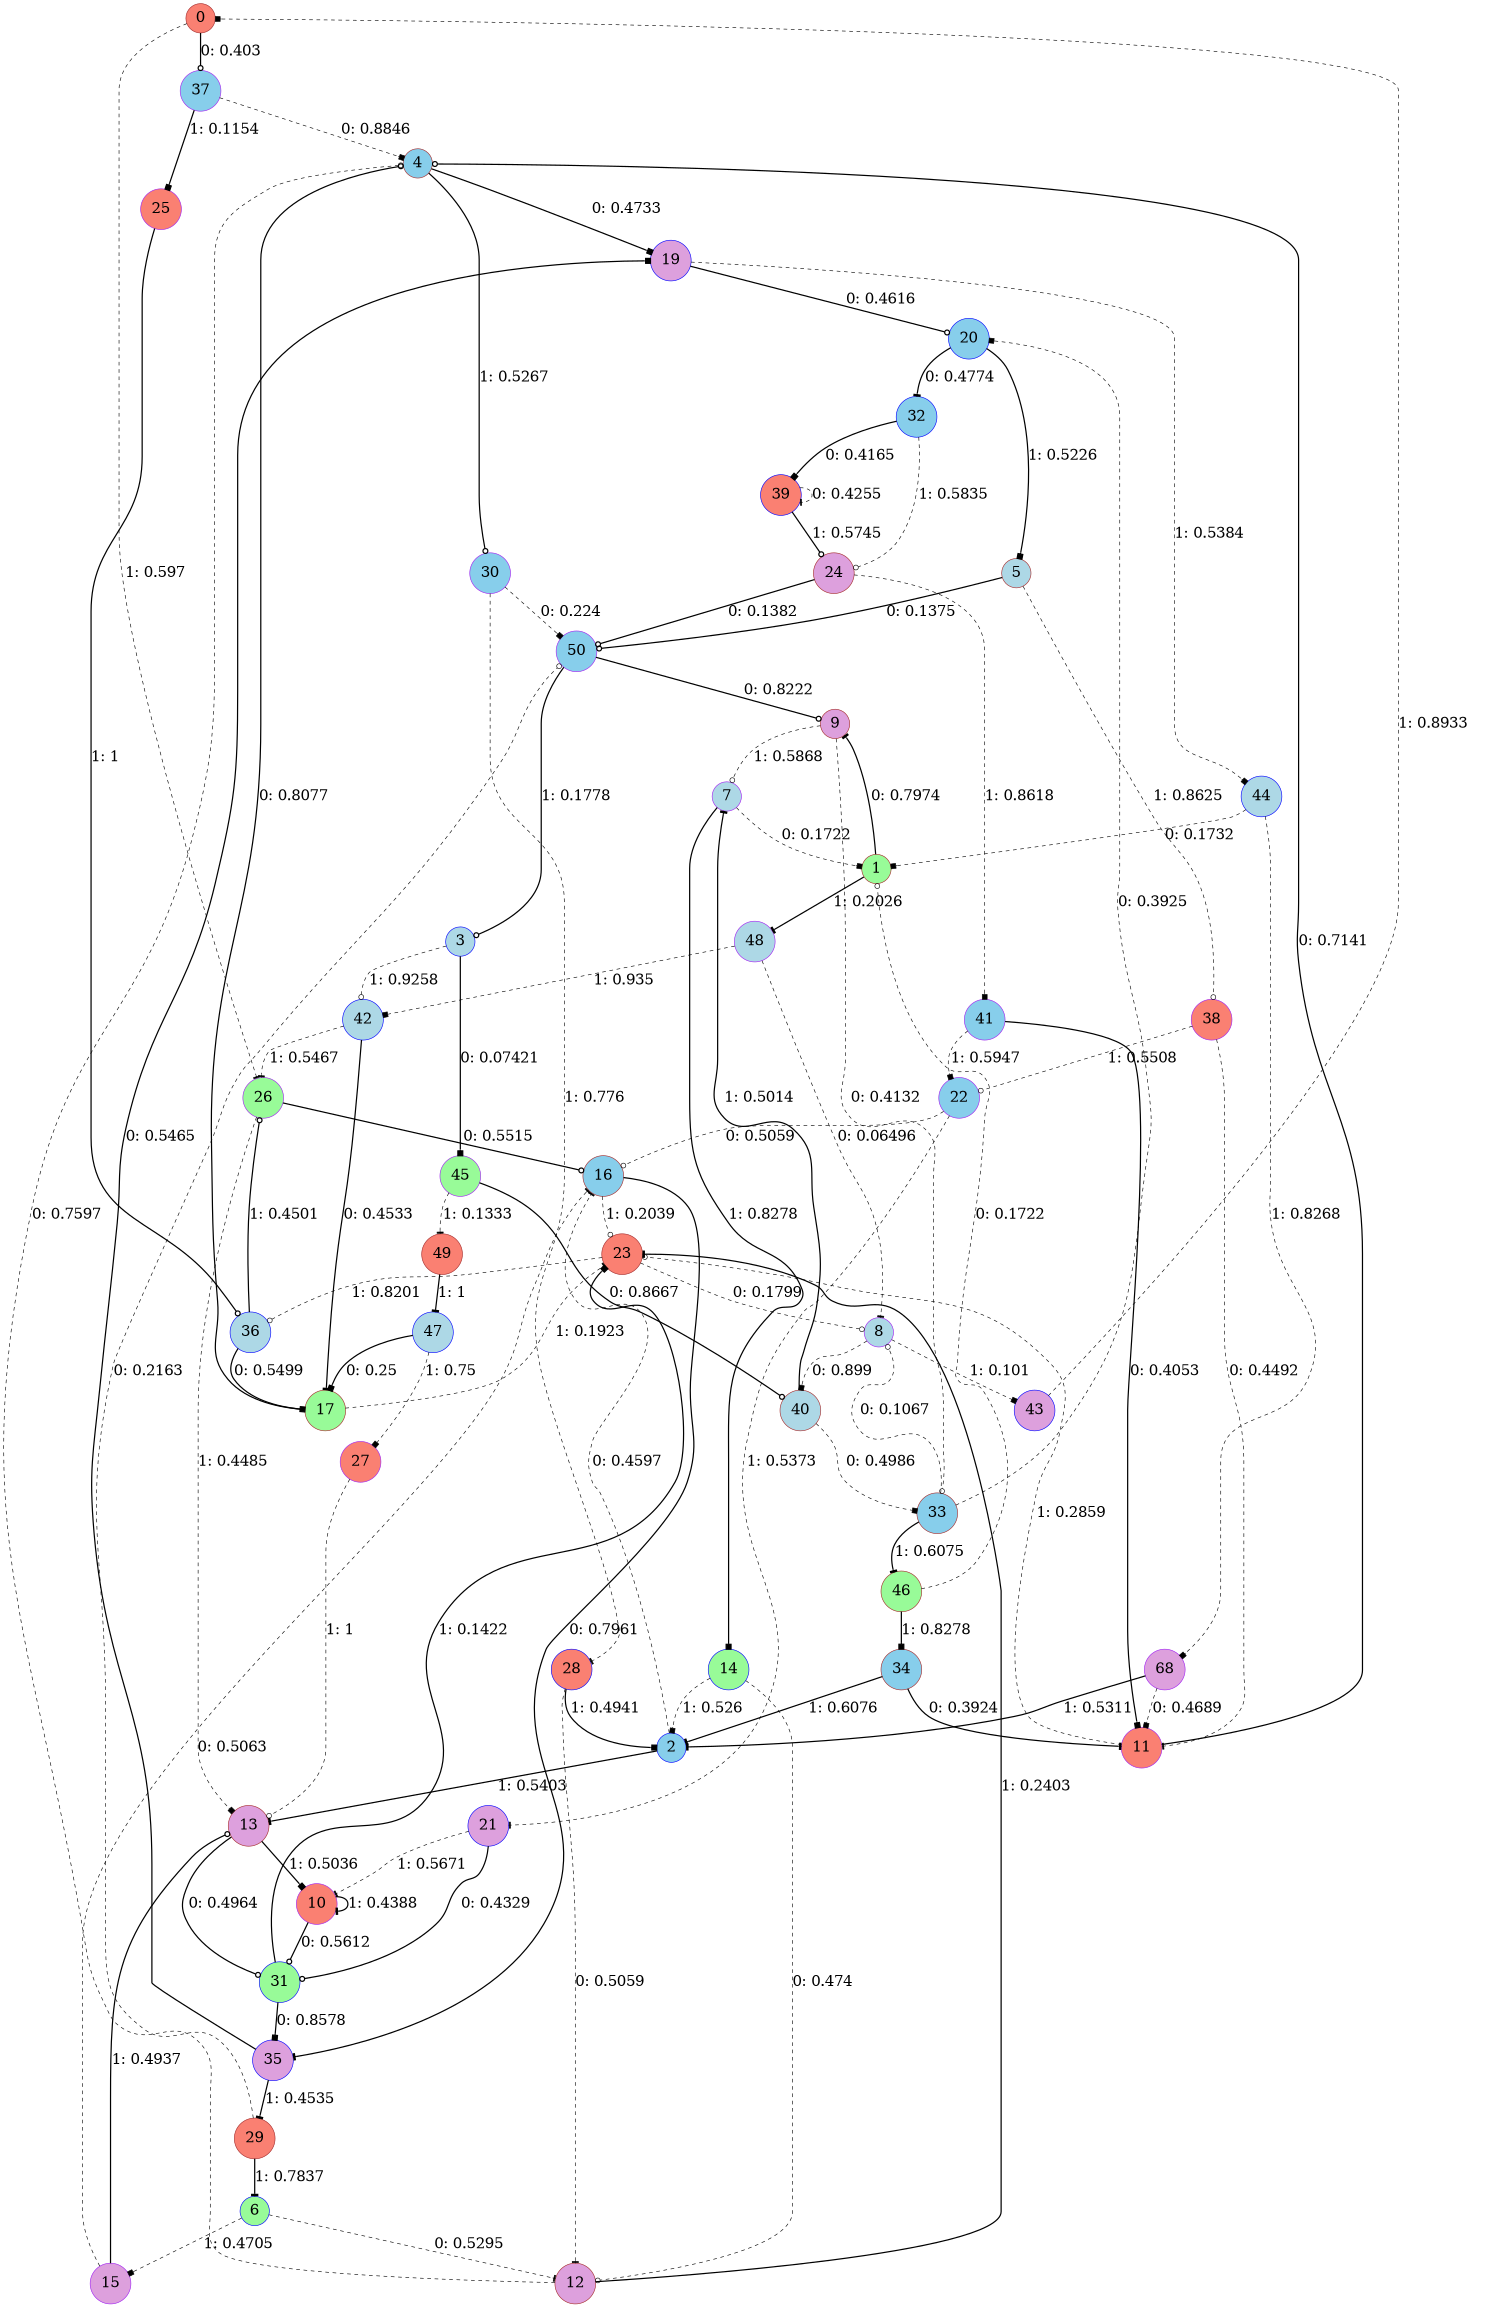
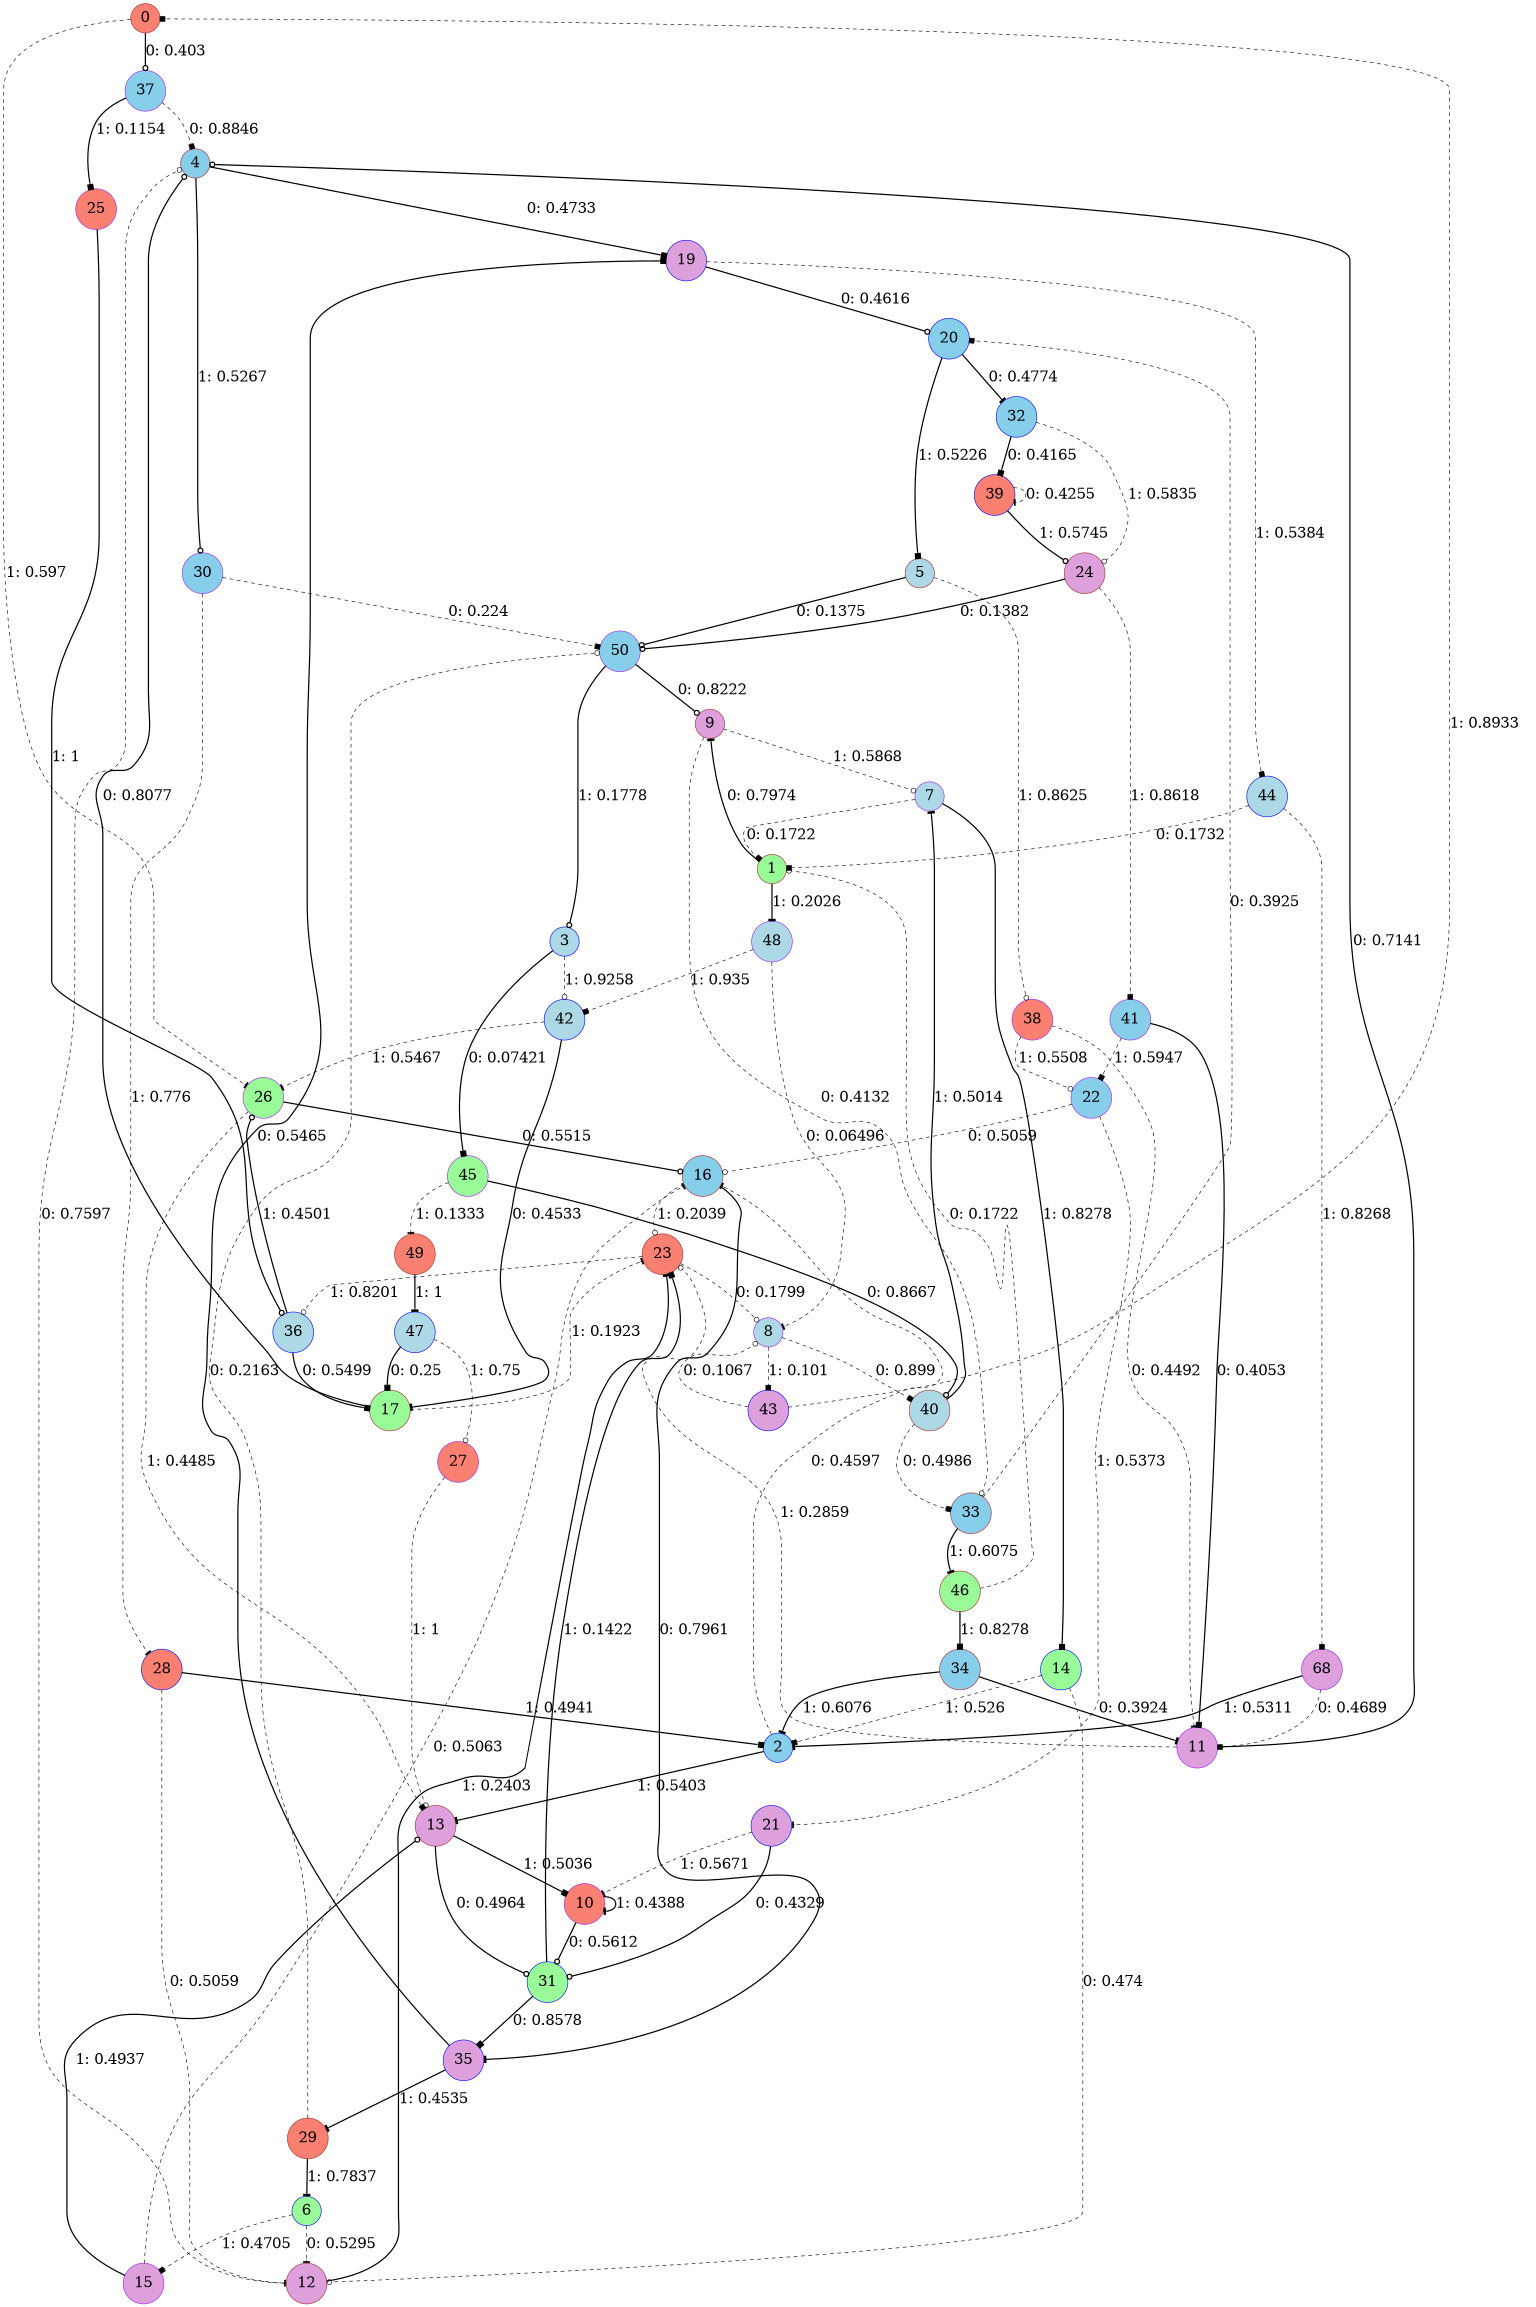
edge "47" -> "27": arrowhead box -> odot
edge "33" -> "8": now "43" -> "8"
node "11": fillcolor salmon -> plum
